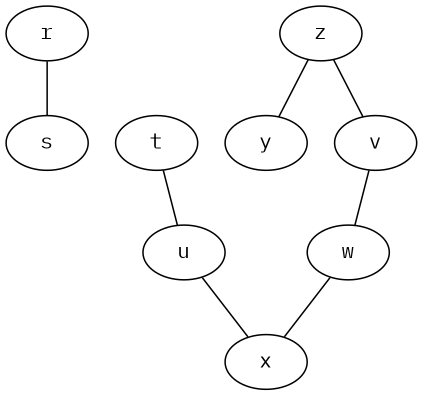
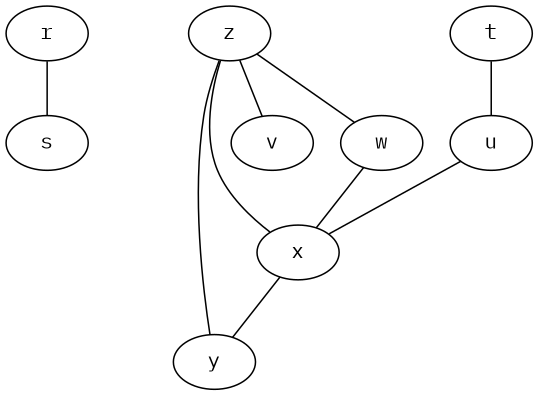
edge "z" -- "x": added
edge "v" -- "w": now "z" -- "w"
edge "x" -- "y": added
